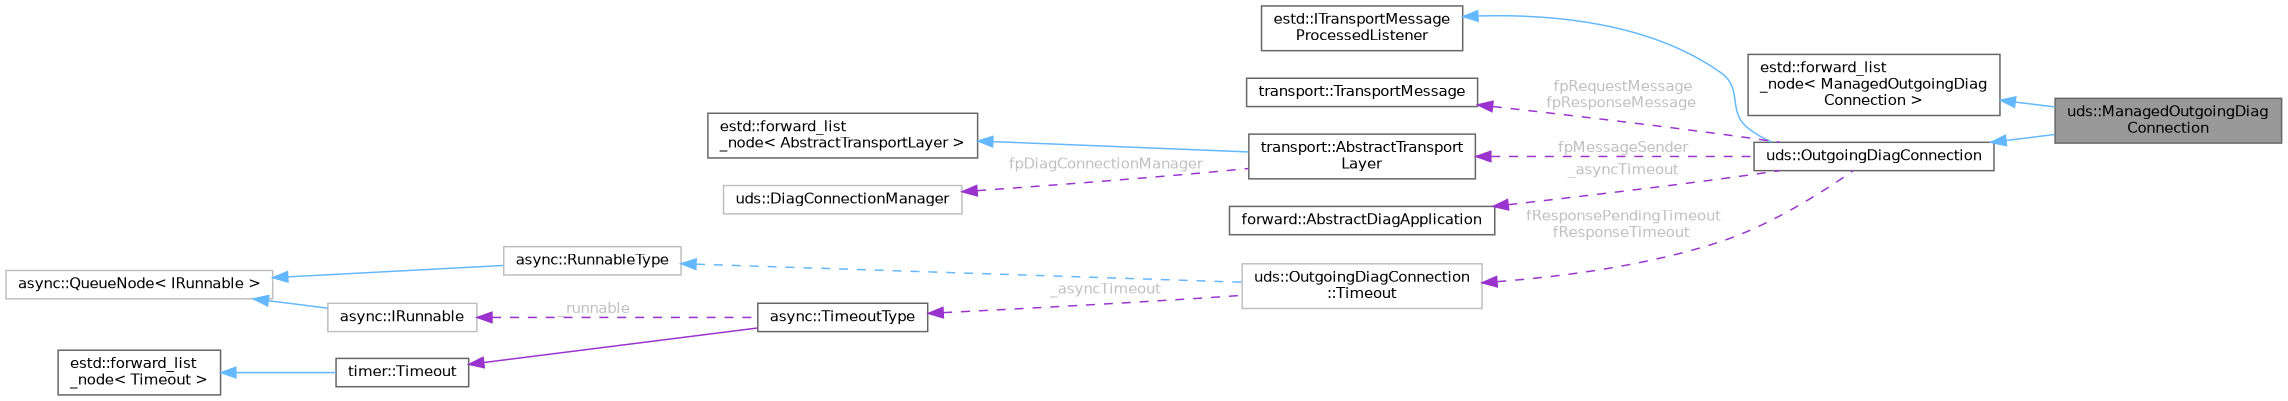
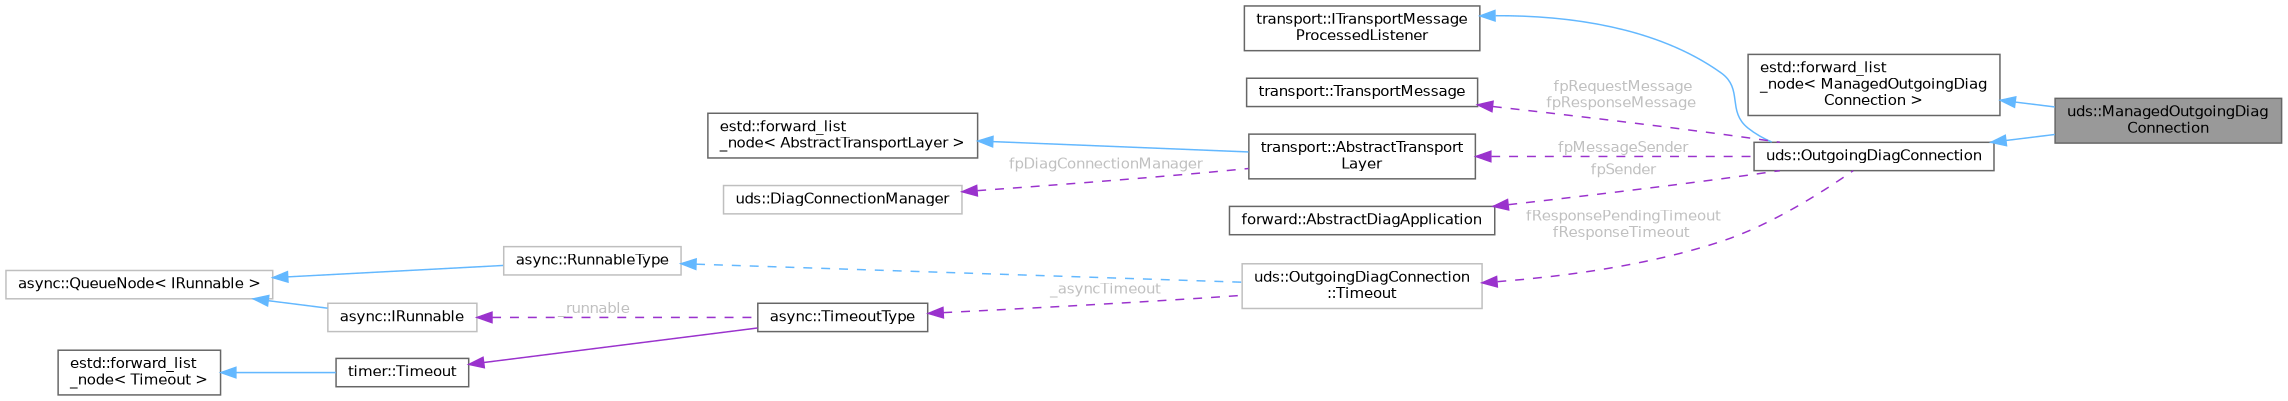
node "estd::ITransportMessage ProcessedListener": label "estd::ITransportMessage ProcessedListener" -> "transport::ITransportMessage ProcessedListener"
edge "uds::OutgoingDiagConnection" -> "forward::AbstractDiagApplication": label " _asyncTimeout" -> " fpSender"
